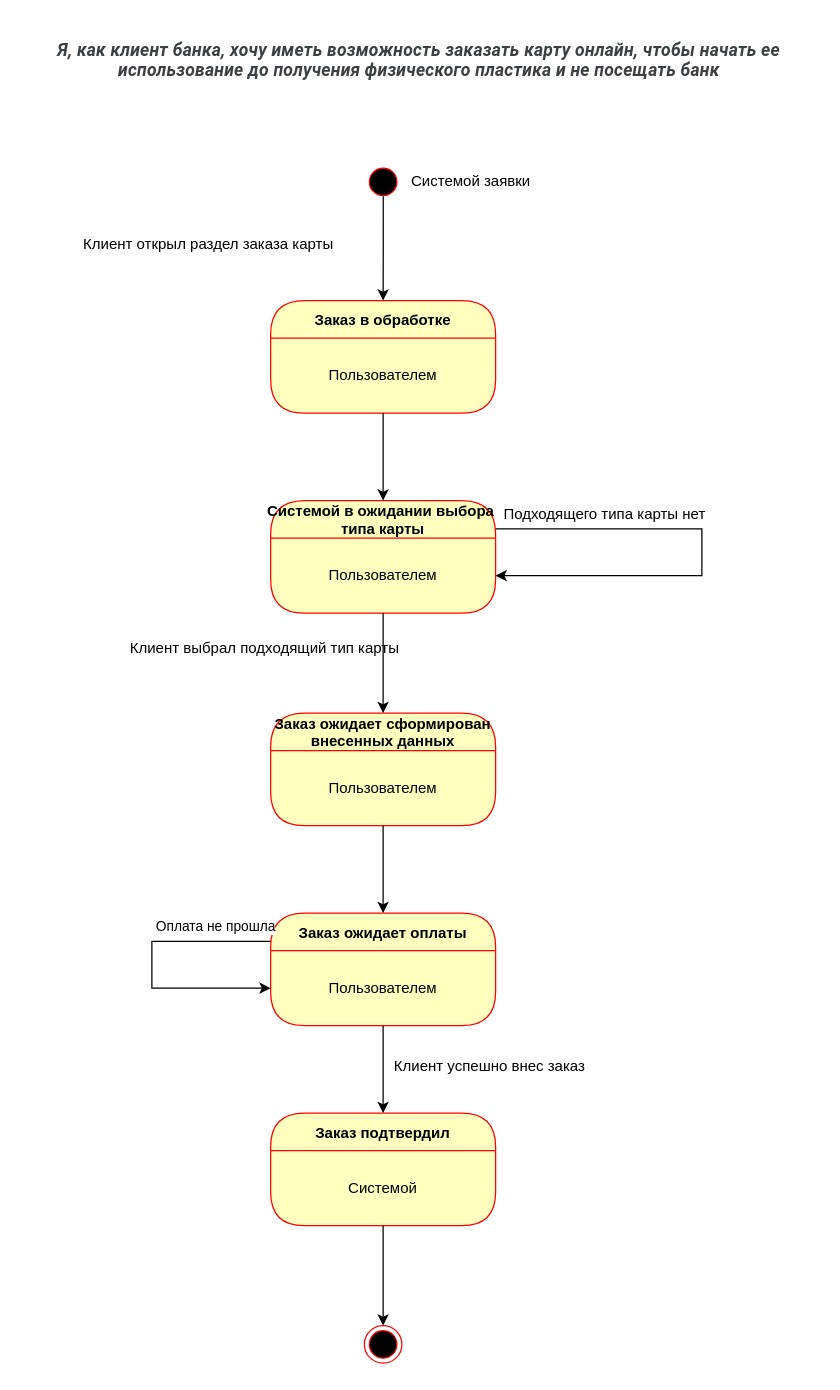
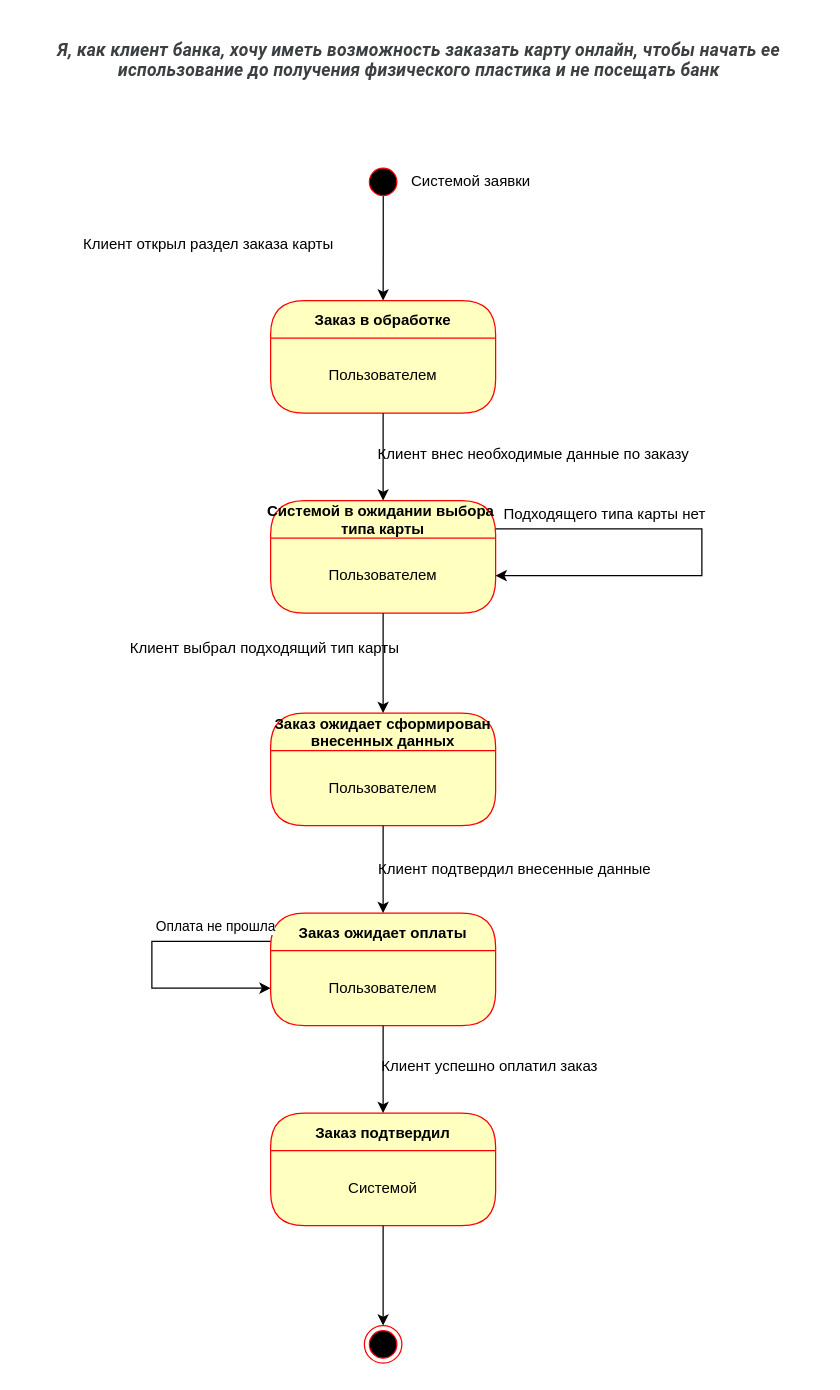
node "Клиент внес необходимые данные по заказу": added
node "Клиент подтвердил внесенные данные": added
node "Клиент успешно внес заказ": label "Клиент успешно внес заказ" -> "Клиент успешно оплатил заказ"
